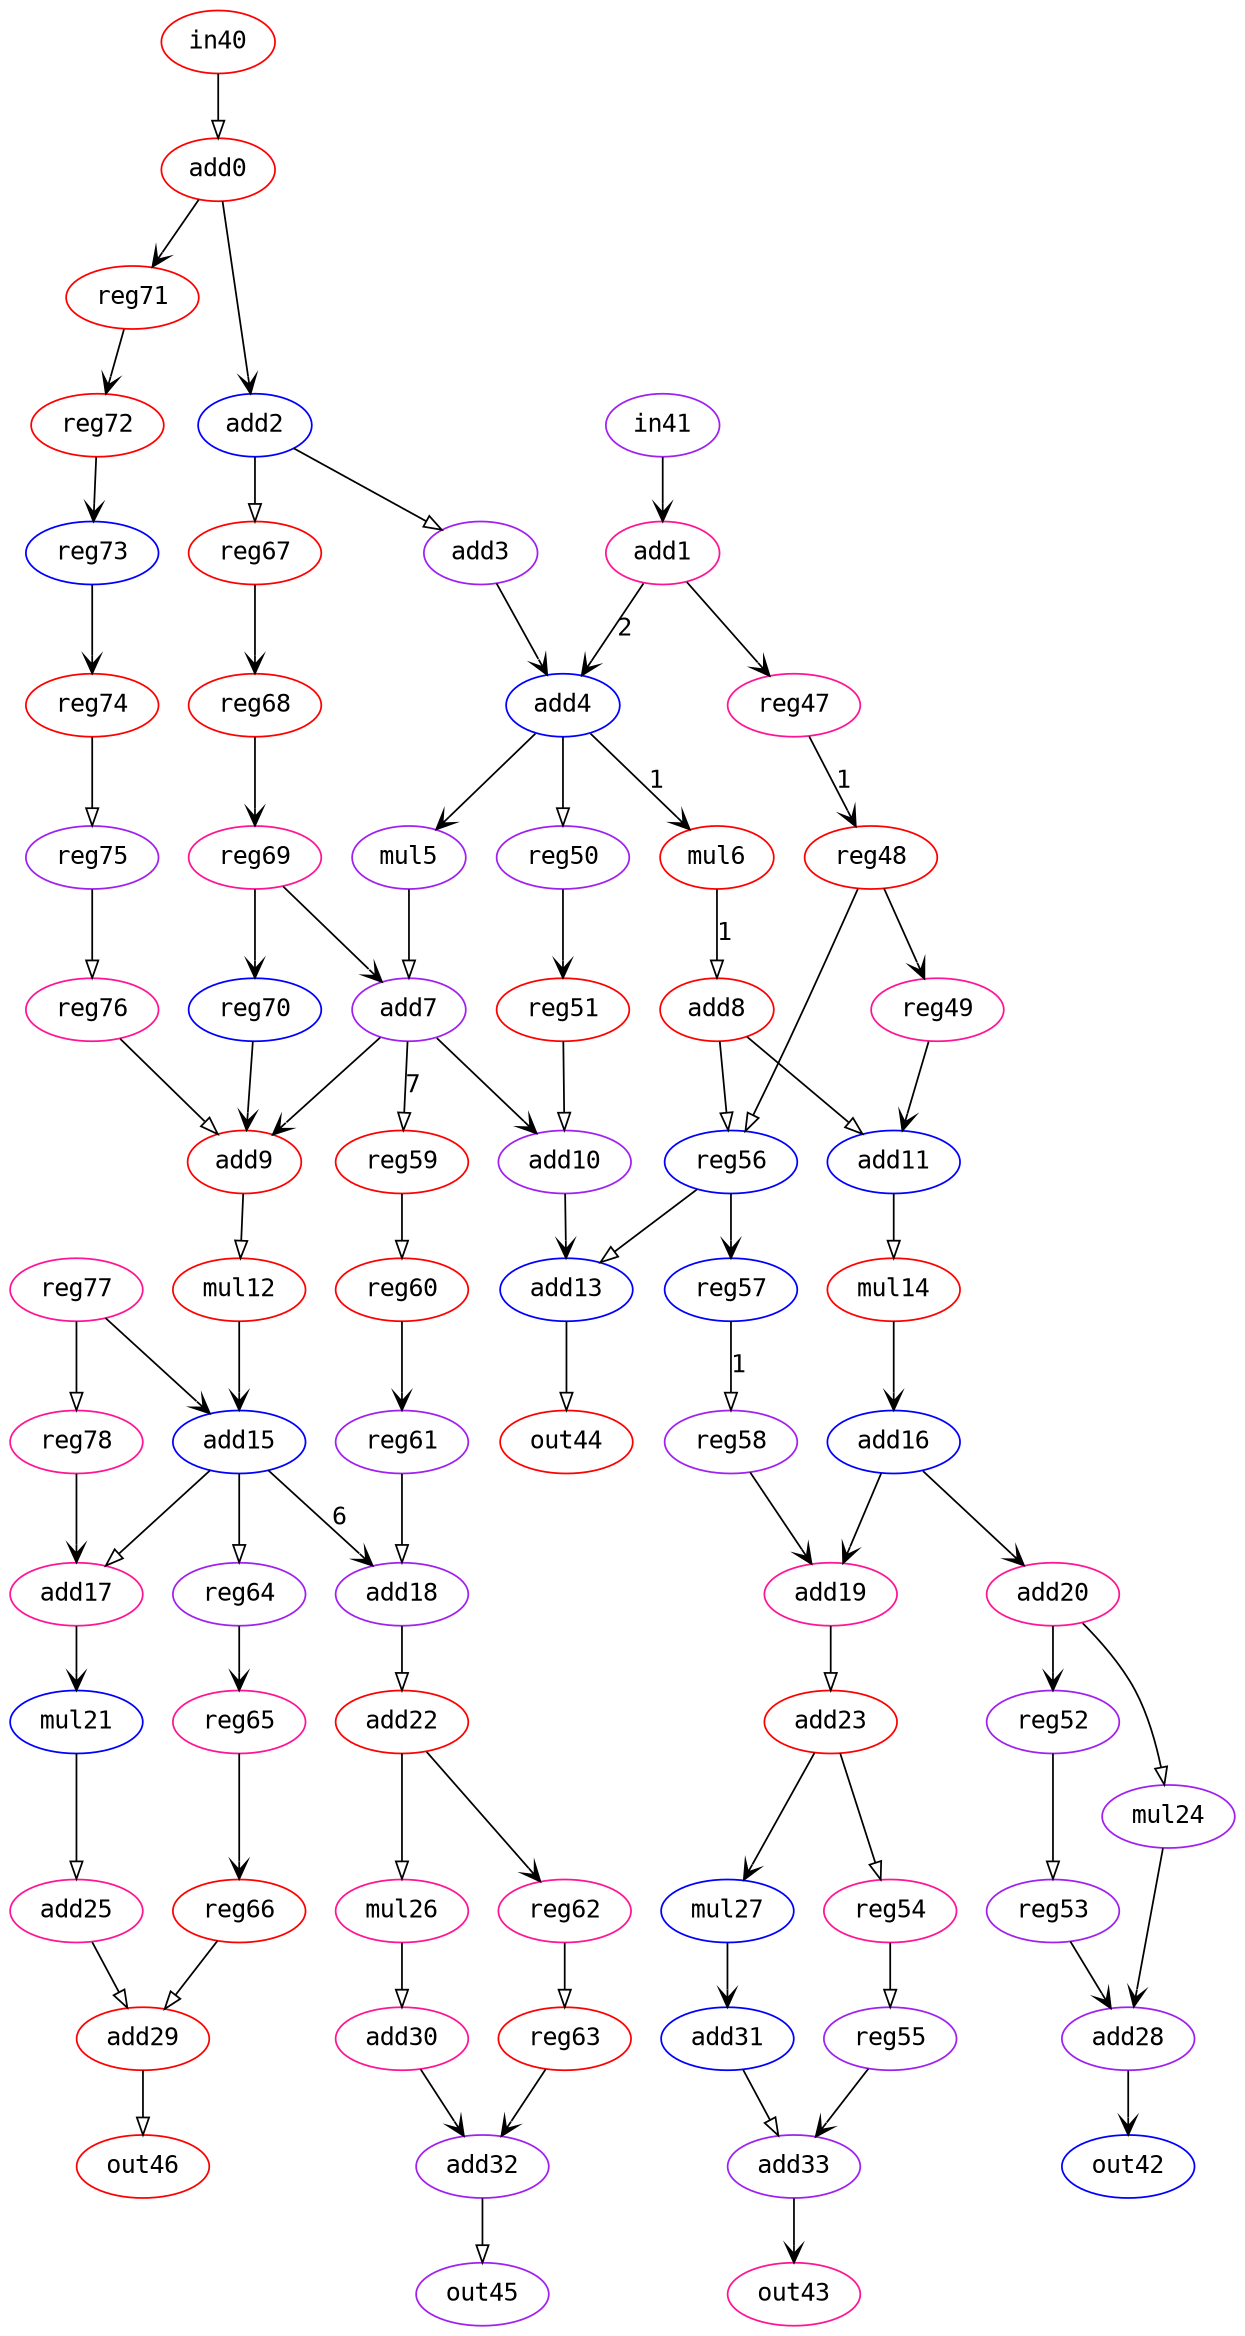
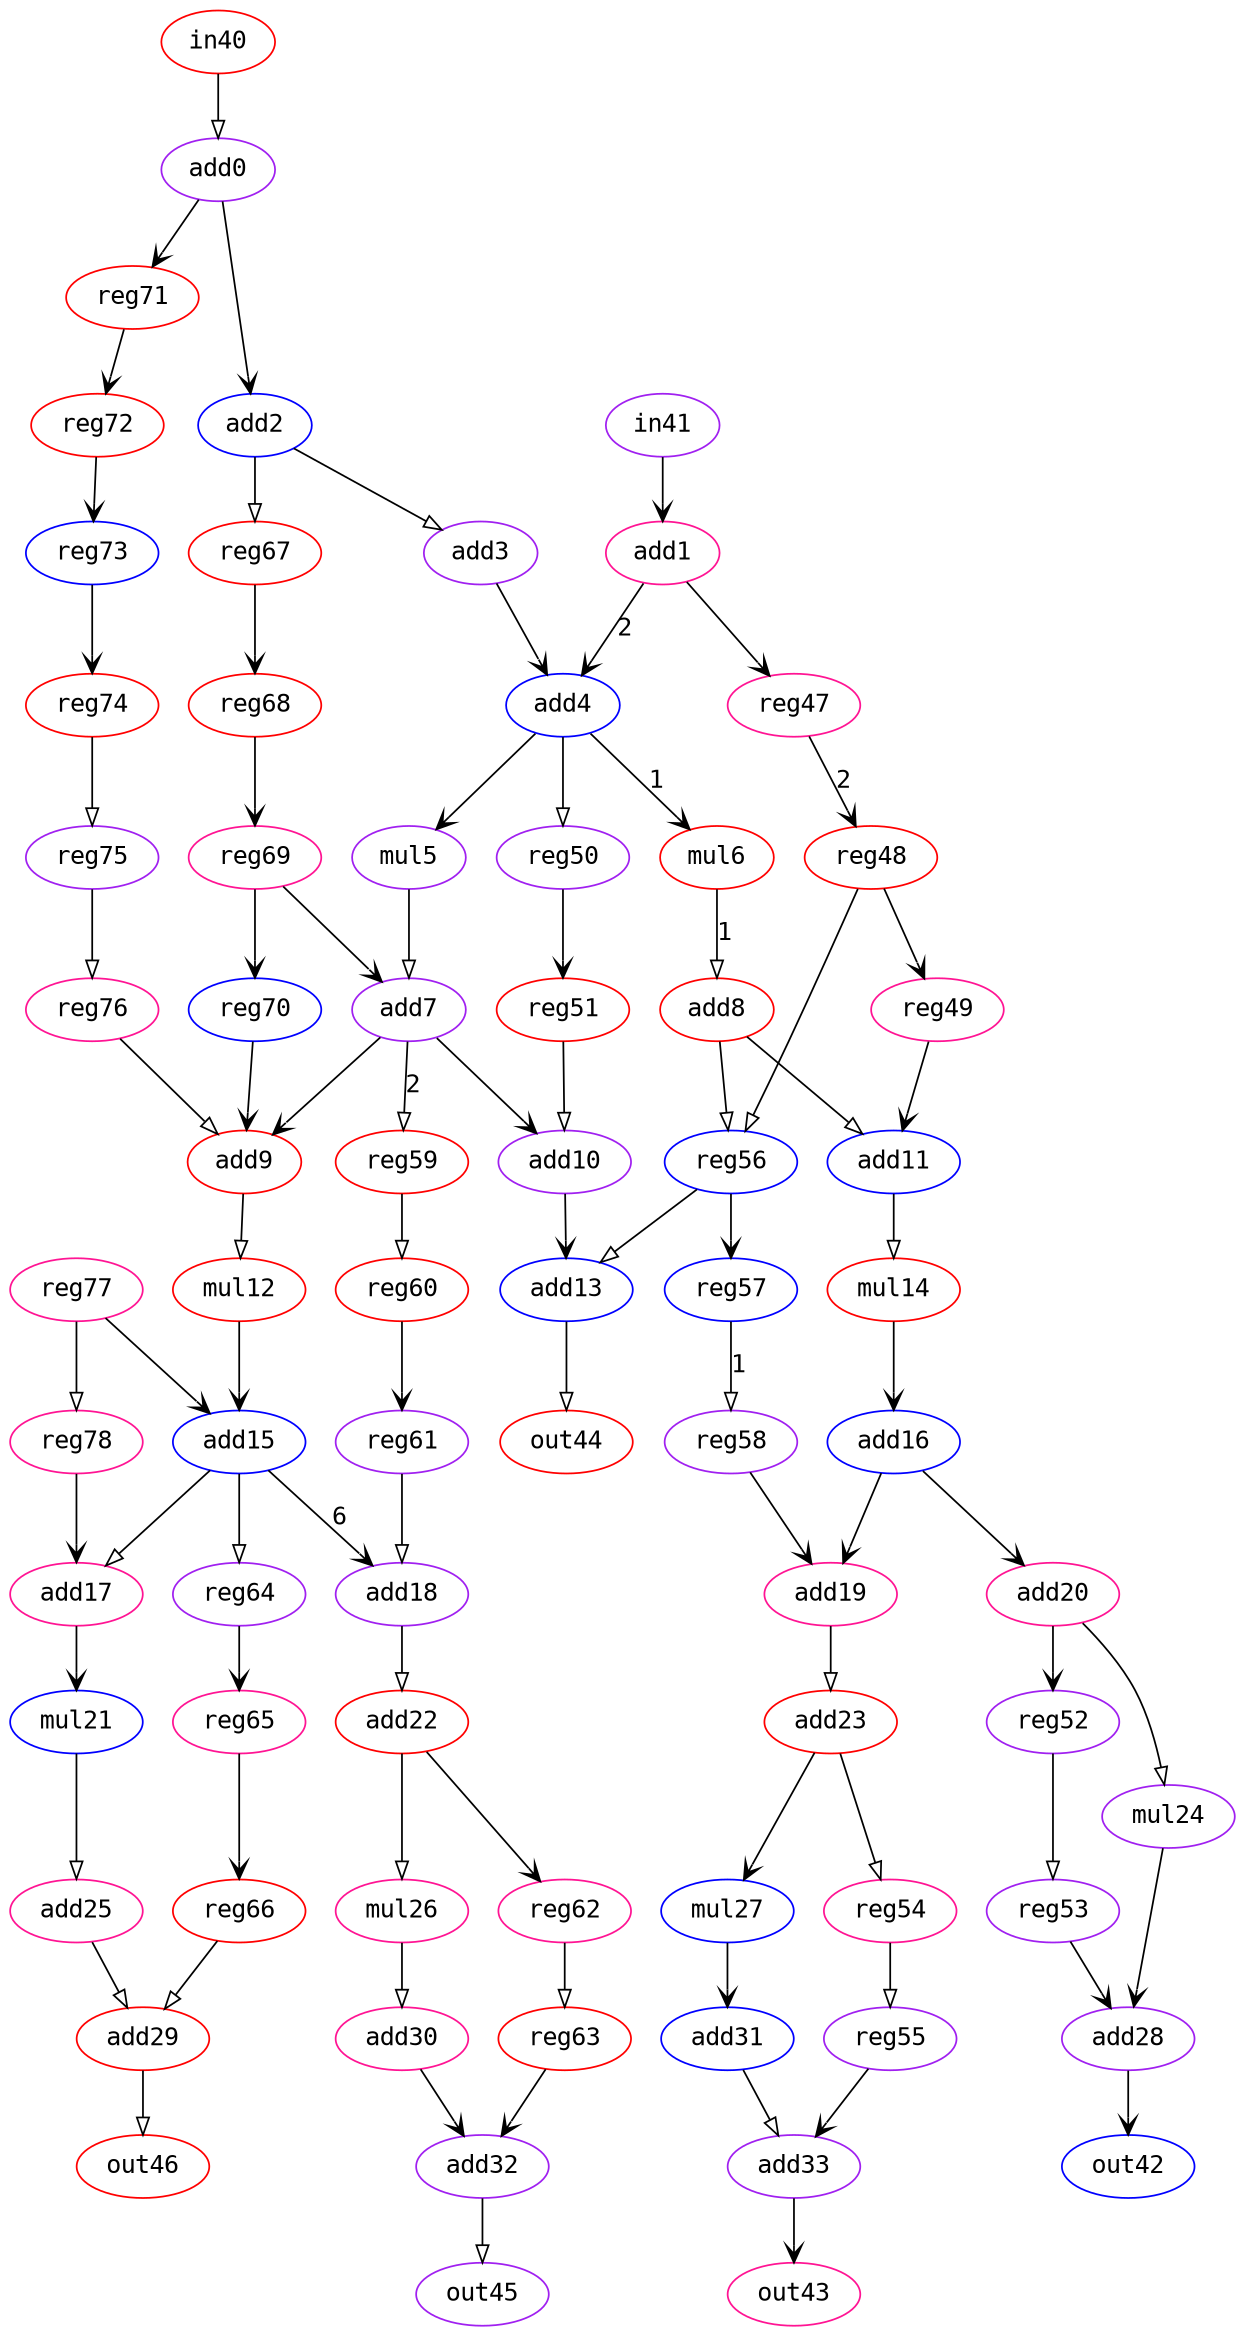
node "add0": color red -> purple
edge "reg47" -> "reg48": label "1" -> "2"
edge "add7" -> "reg59": label "7" -> "2"
